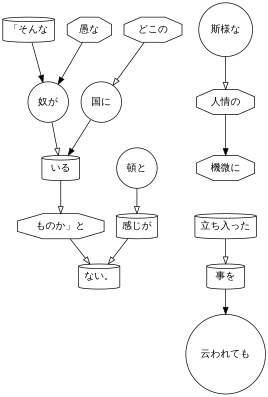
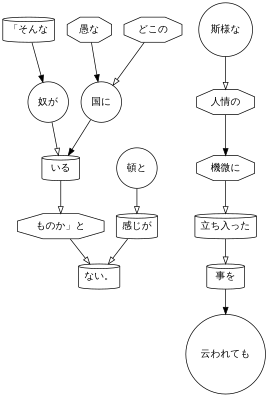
edge "愚な" -> "奴が": now "愚な" -> "国に"
edge "機微に" -> "立ち入った": added
